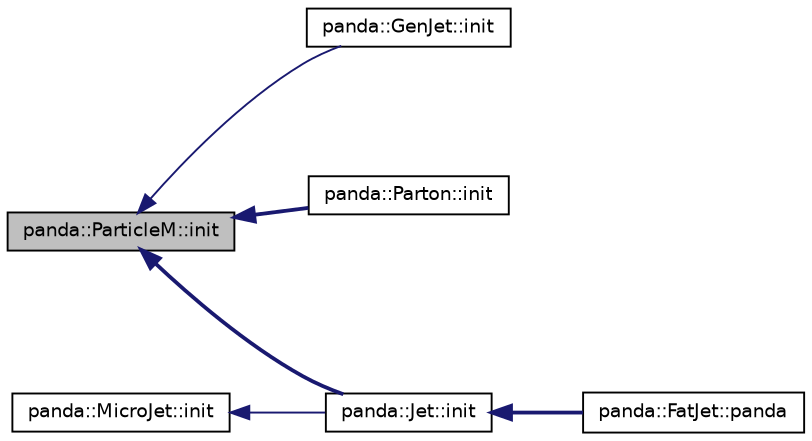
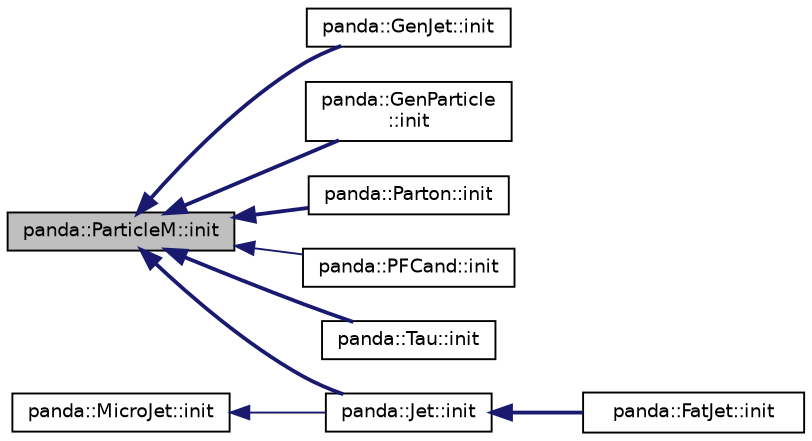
node "panda::GenParticle ::init": added
edge "panda::GenJet::init" -> "panda::ParticleM::init": style solid -> bold
node "panda::PFCand::init": added
node "panda::Tau::init": added
node "panda::FatJet::panda": label "panda::FatJet::panda" -> "panda::FatJet::init"
